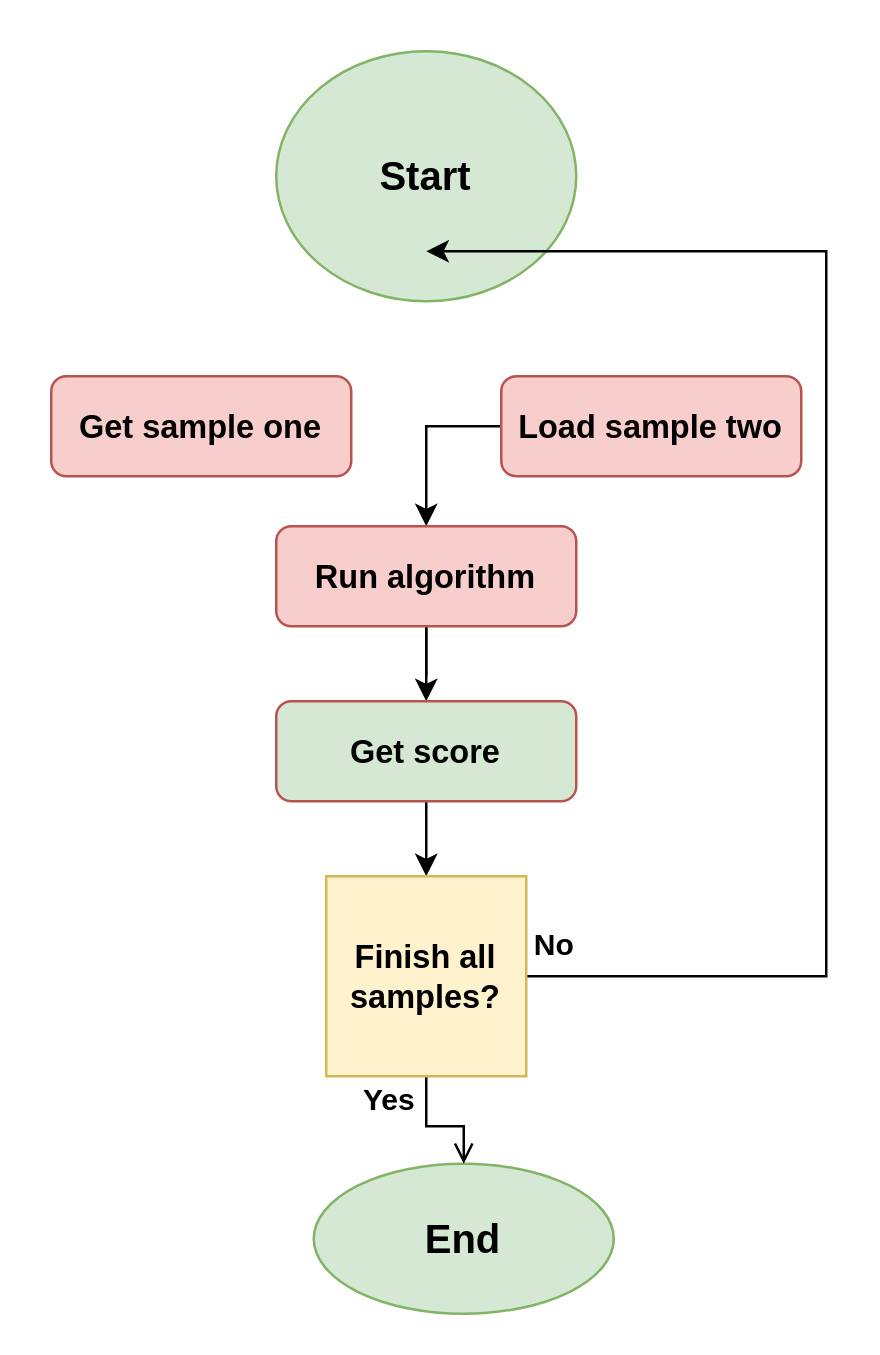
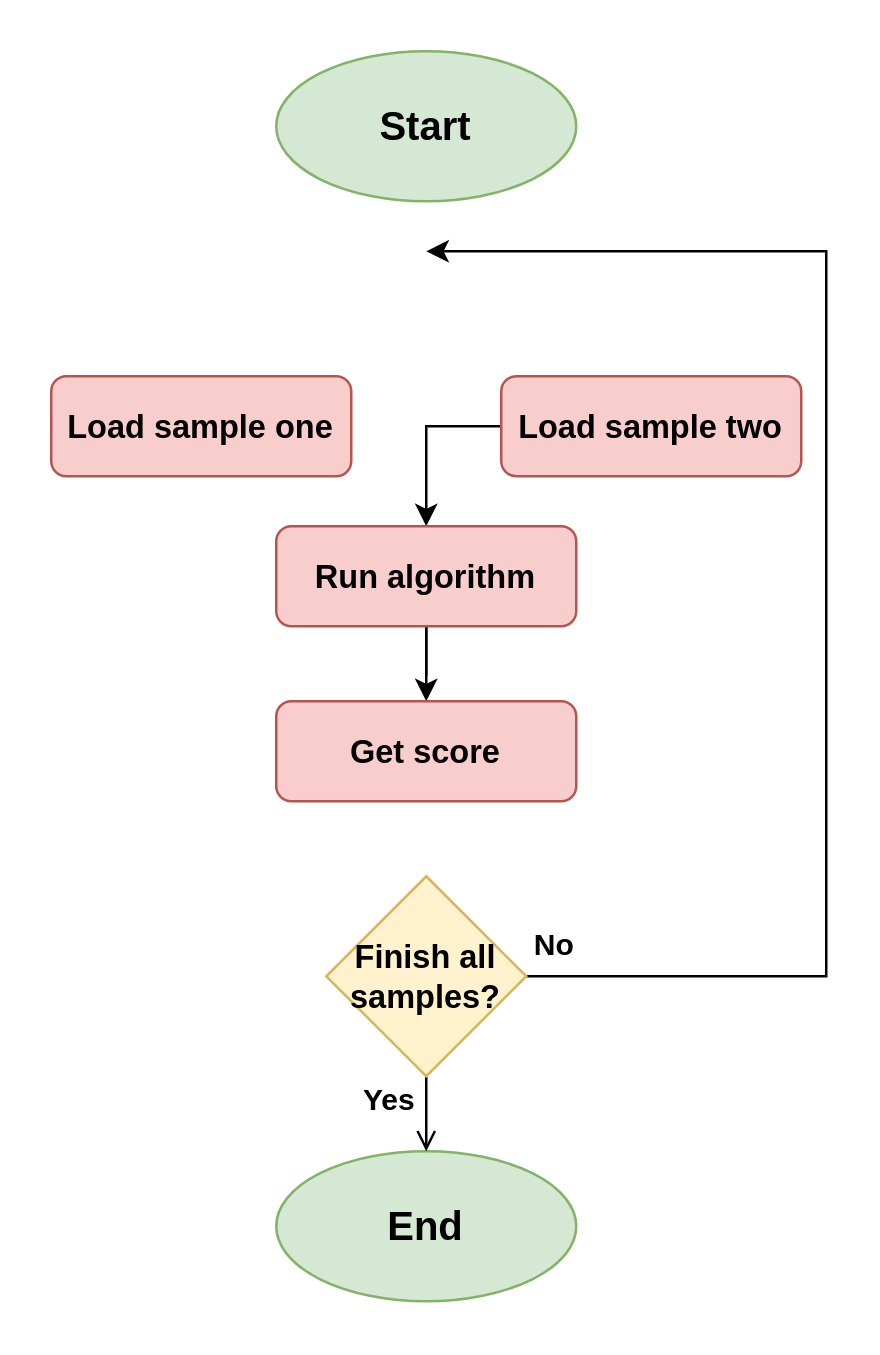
node "Start": size 300x250 -> 300x150
node "Get sample one": label "Get sample one" -> "Load sample one"
node "Get score": fillcolor #d5e8d4 -> #f8cecc
edge "Get score" -> "Finish all samples?": removed
node "Finish all samples?": shape rectangle -> diamond
node "End": moved (464, 1239) -> (426, 1226)
